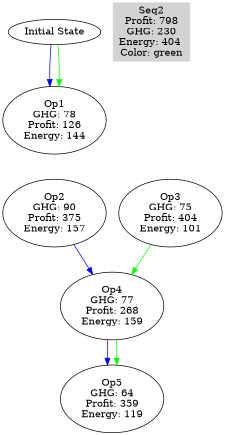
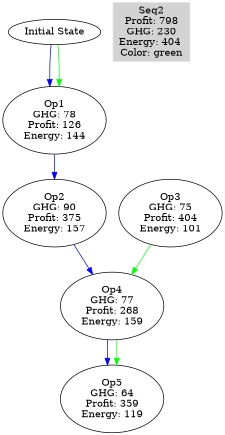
edge "Op1 GHG: 78 Profit: 126 Energy: 144" -> "Op2 GHG: 90 Profit: 375 Energy: 157": added
